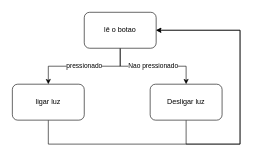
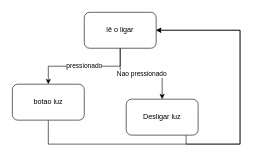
node "lê o botao": label "lê o botao" -> "lê o ligar"
node "ligar luz": label "ligar luz" -> "botao luz"
node "Desligar luz": moved (186, 102) -> (162, 117)
